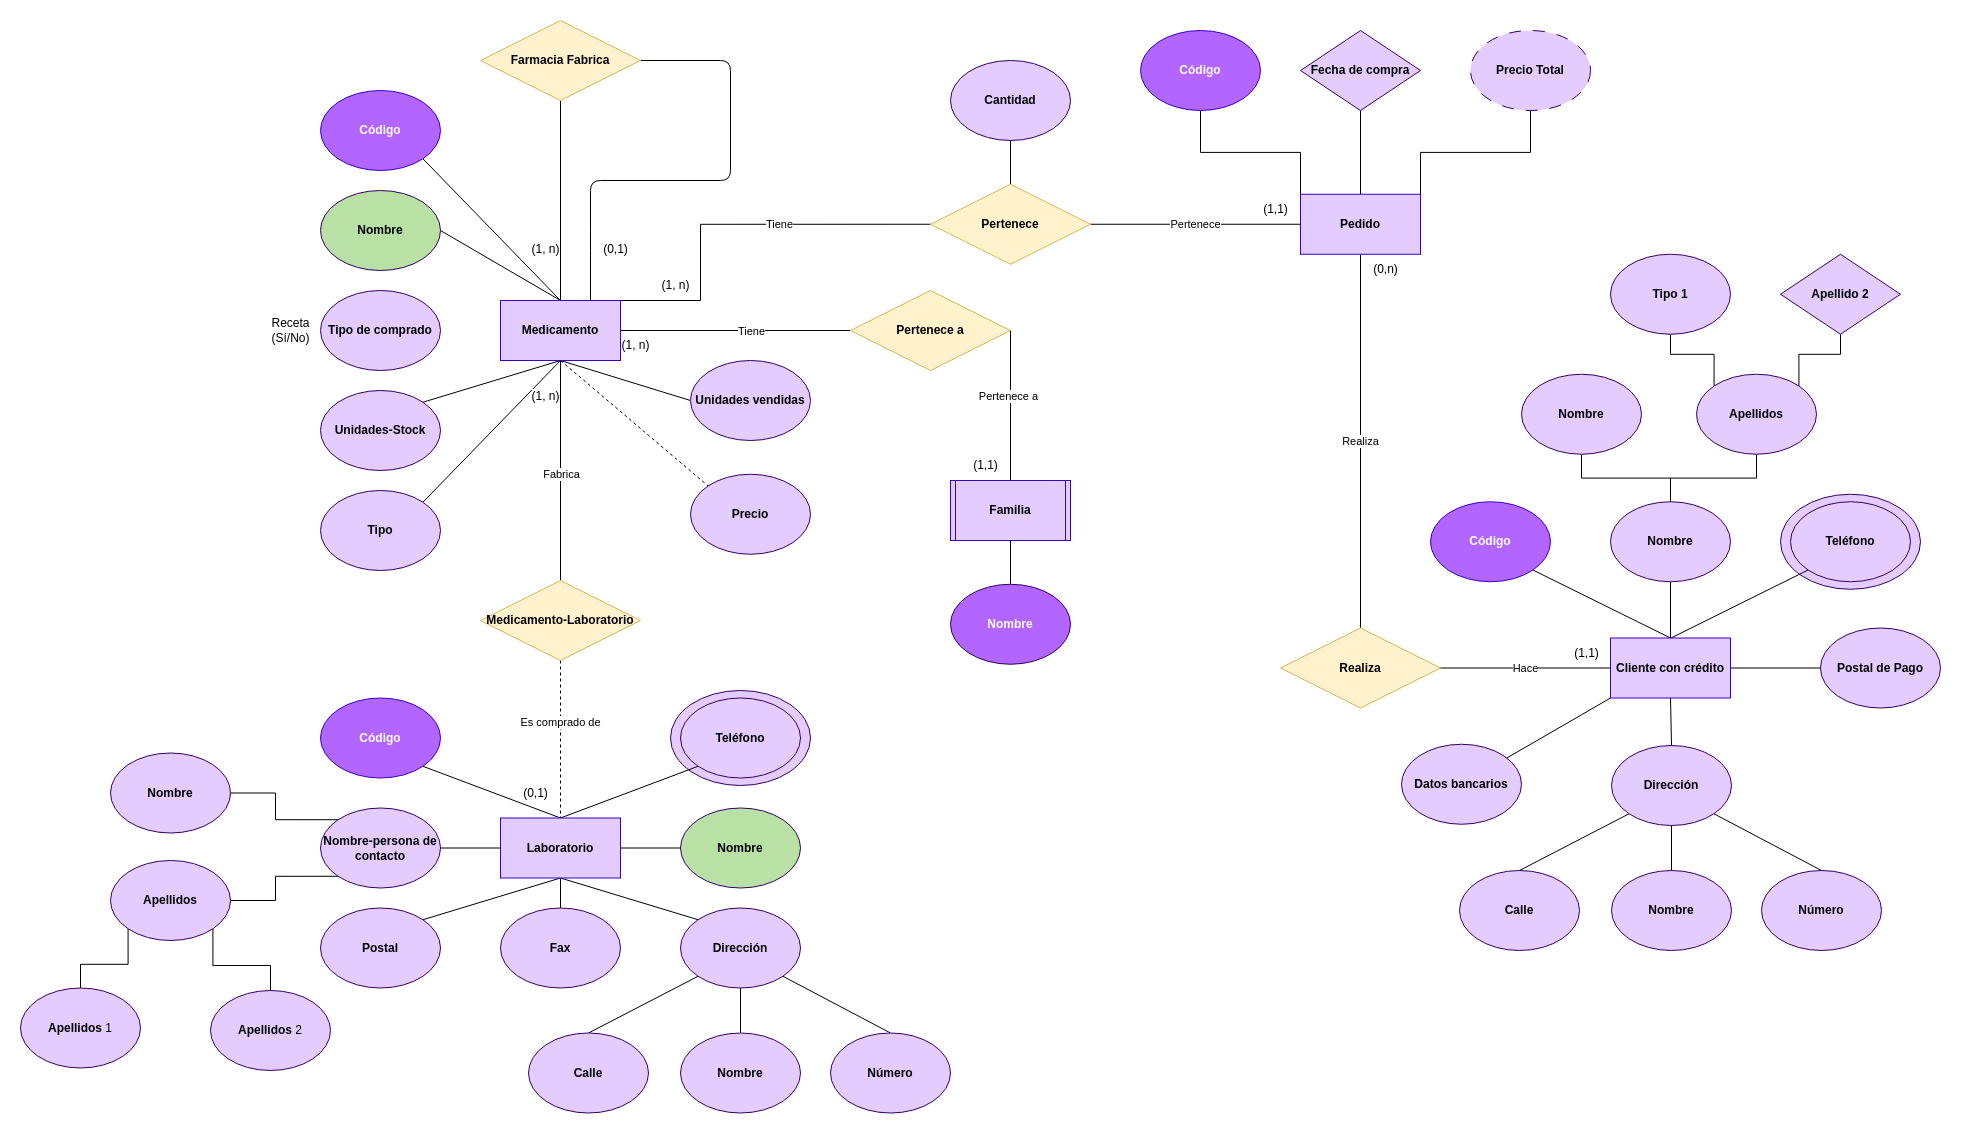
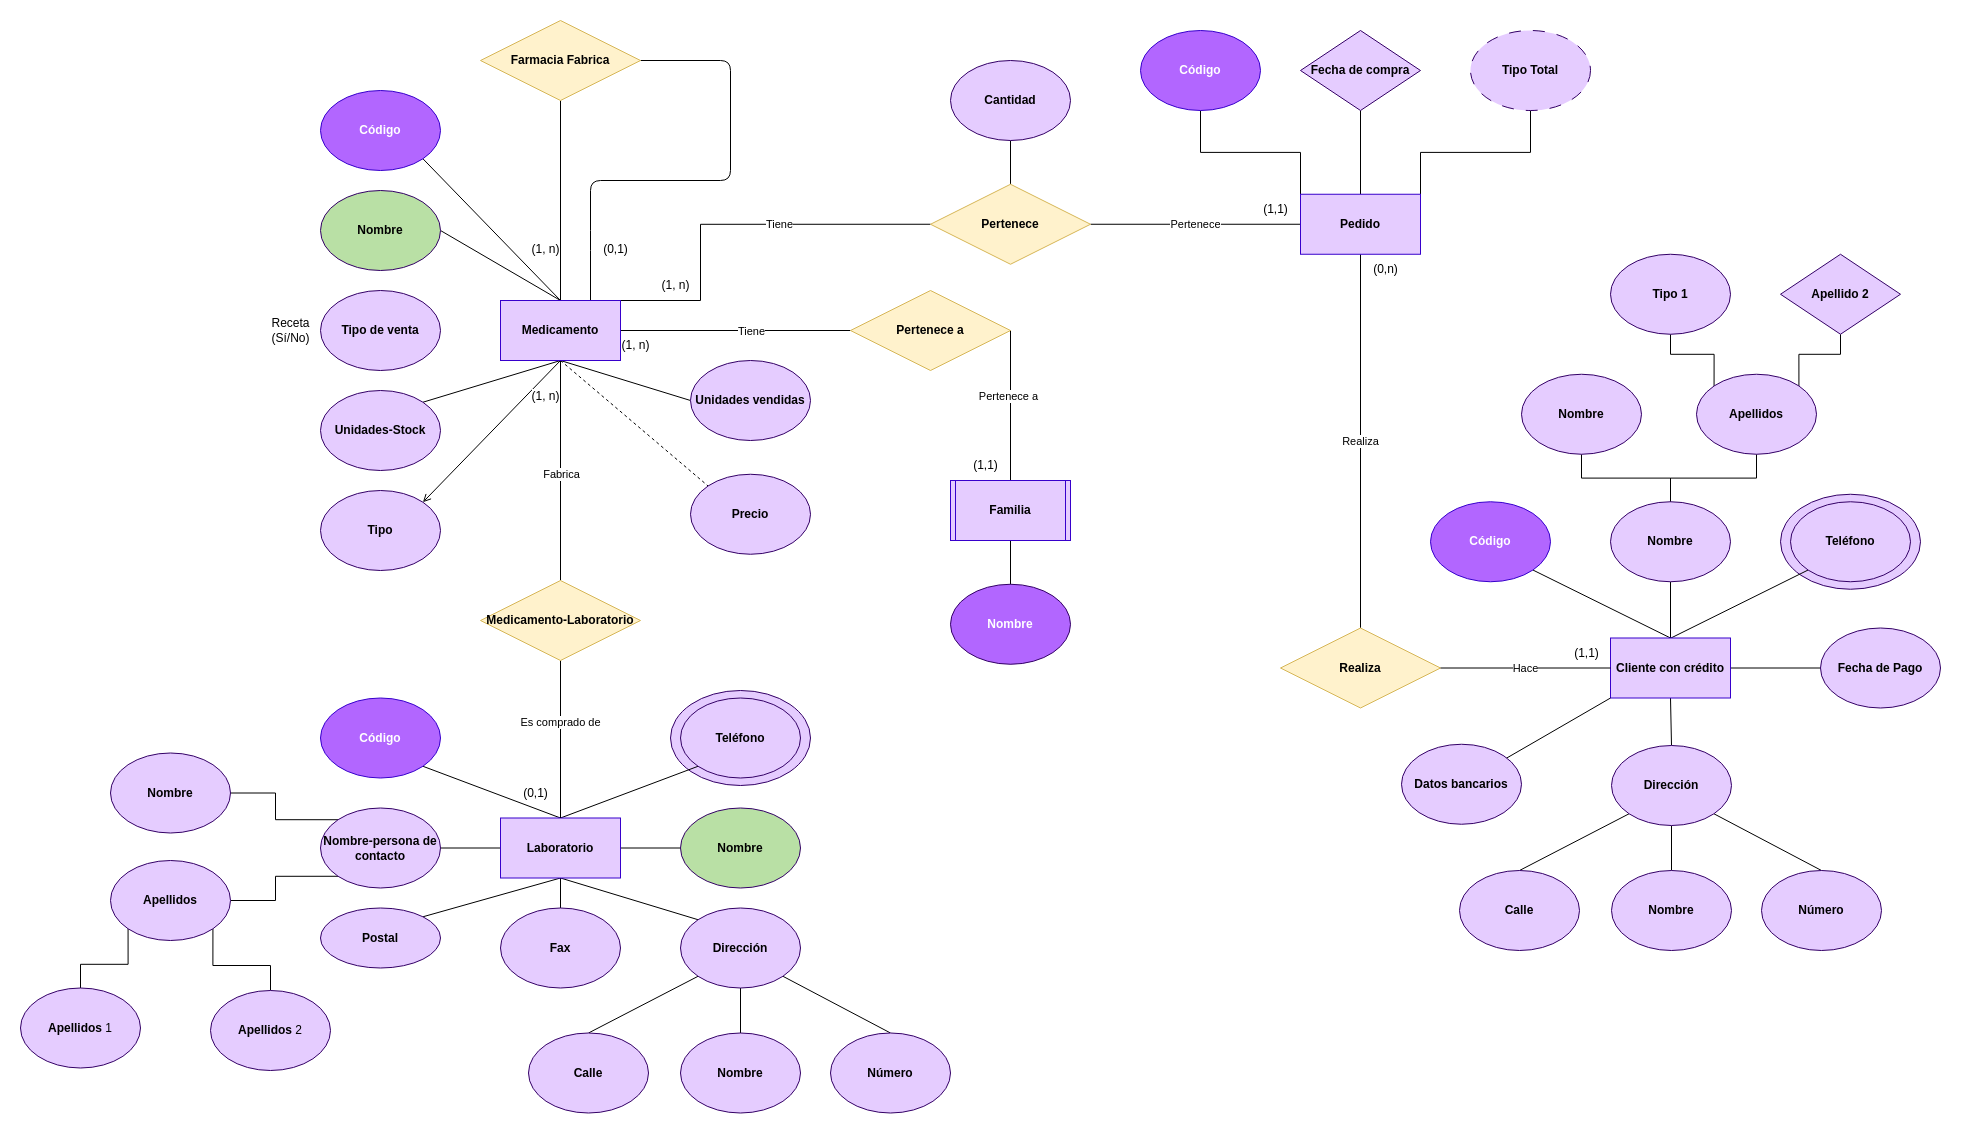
node "Precio Total": label "Precio Total" -> "Tipo Total"
node "Tipo de comprado": label "Tipo de comprado" -> "Tipo de venta"
edge "Medicamento" -- "Tipo": arrowhead none -> open
node "Postal de Pago": label "Postal de Pago" -> "Fecha de Pago"
edge "Medicamento-Laboratorio" -- "Laboratorio": style dashed -> solid
node "Postal": size 120x80 -> 120x60
